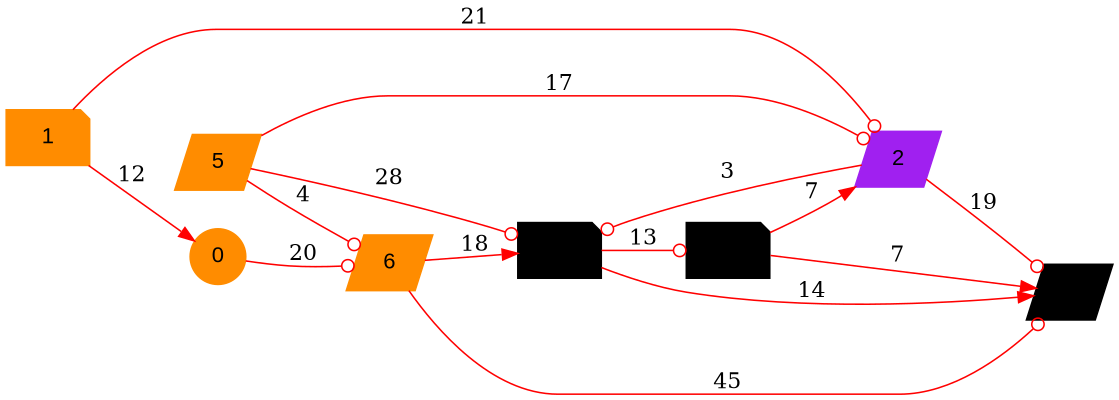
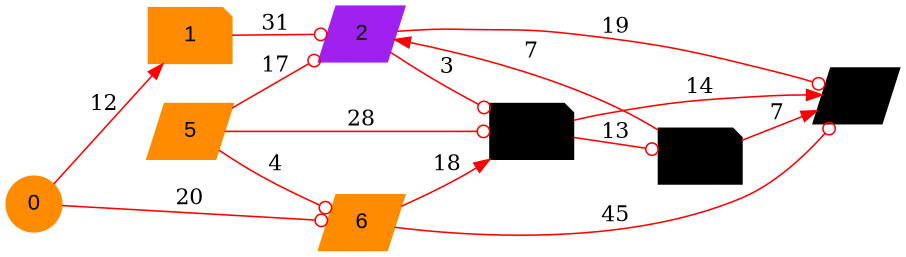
edge "1" -> "2": label "21" -> "31"
edge "1" -> "0": reversed
